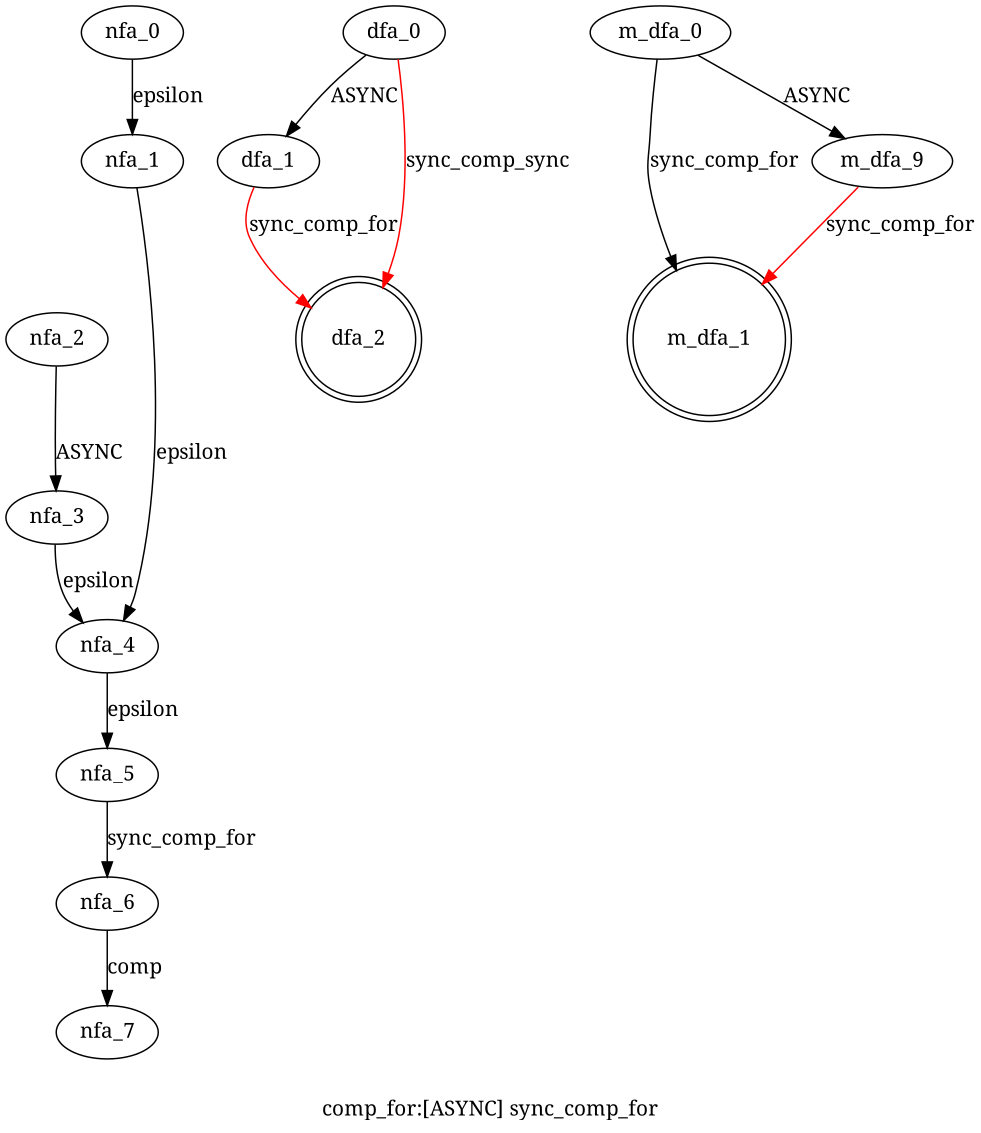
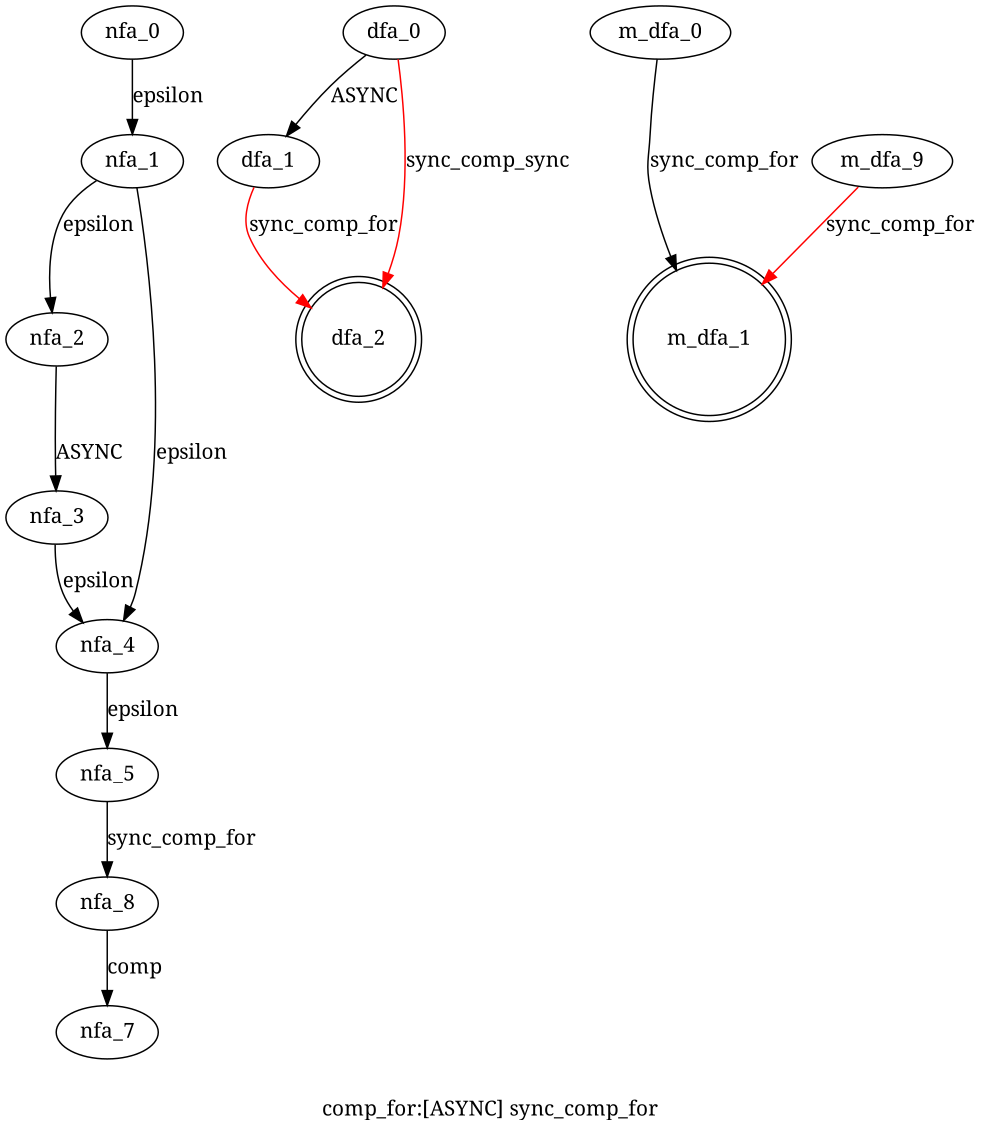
edge "m_dfa_0" -> "m_dfa_9": removed, label "ASYNC"
edge "nfa_1" -> "nfa_2": added, label "epsilon"
node "nfa_6": label "nfa_6" -> "nfa_8"
